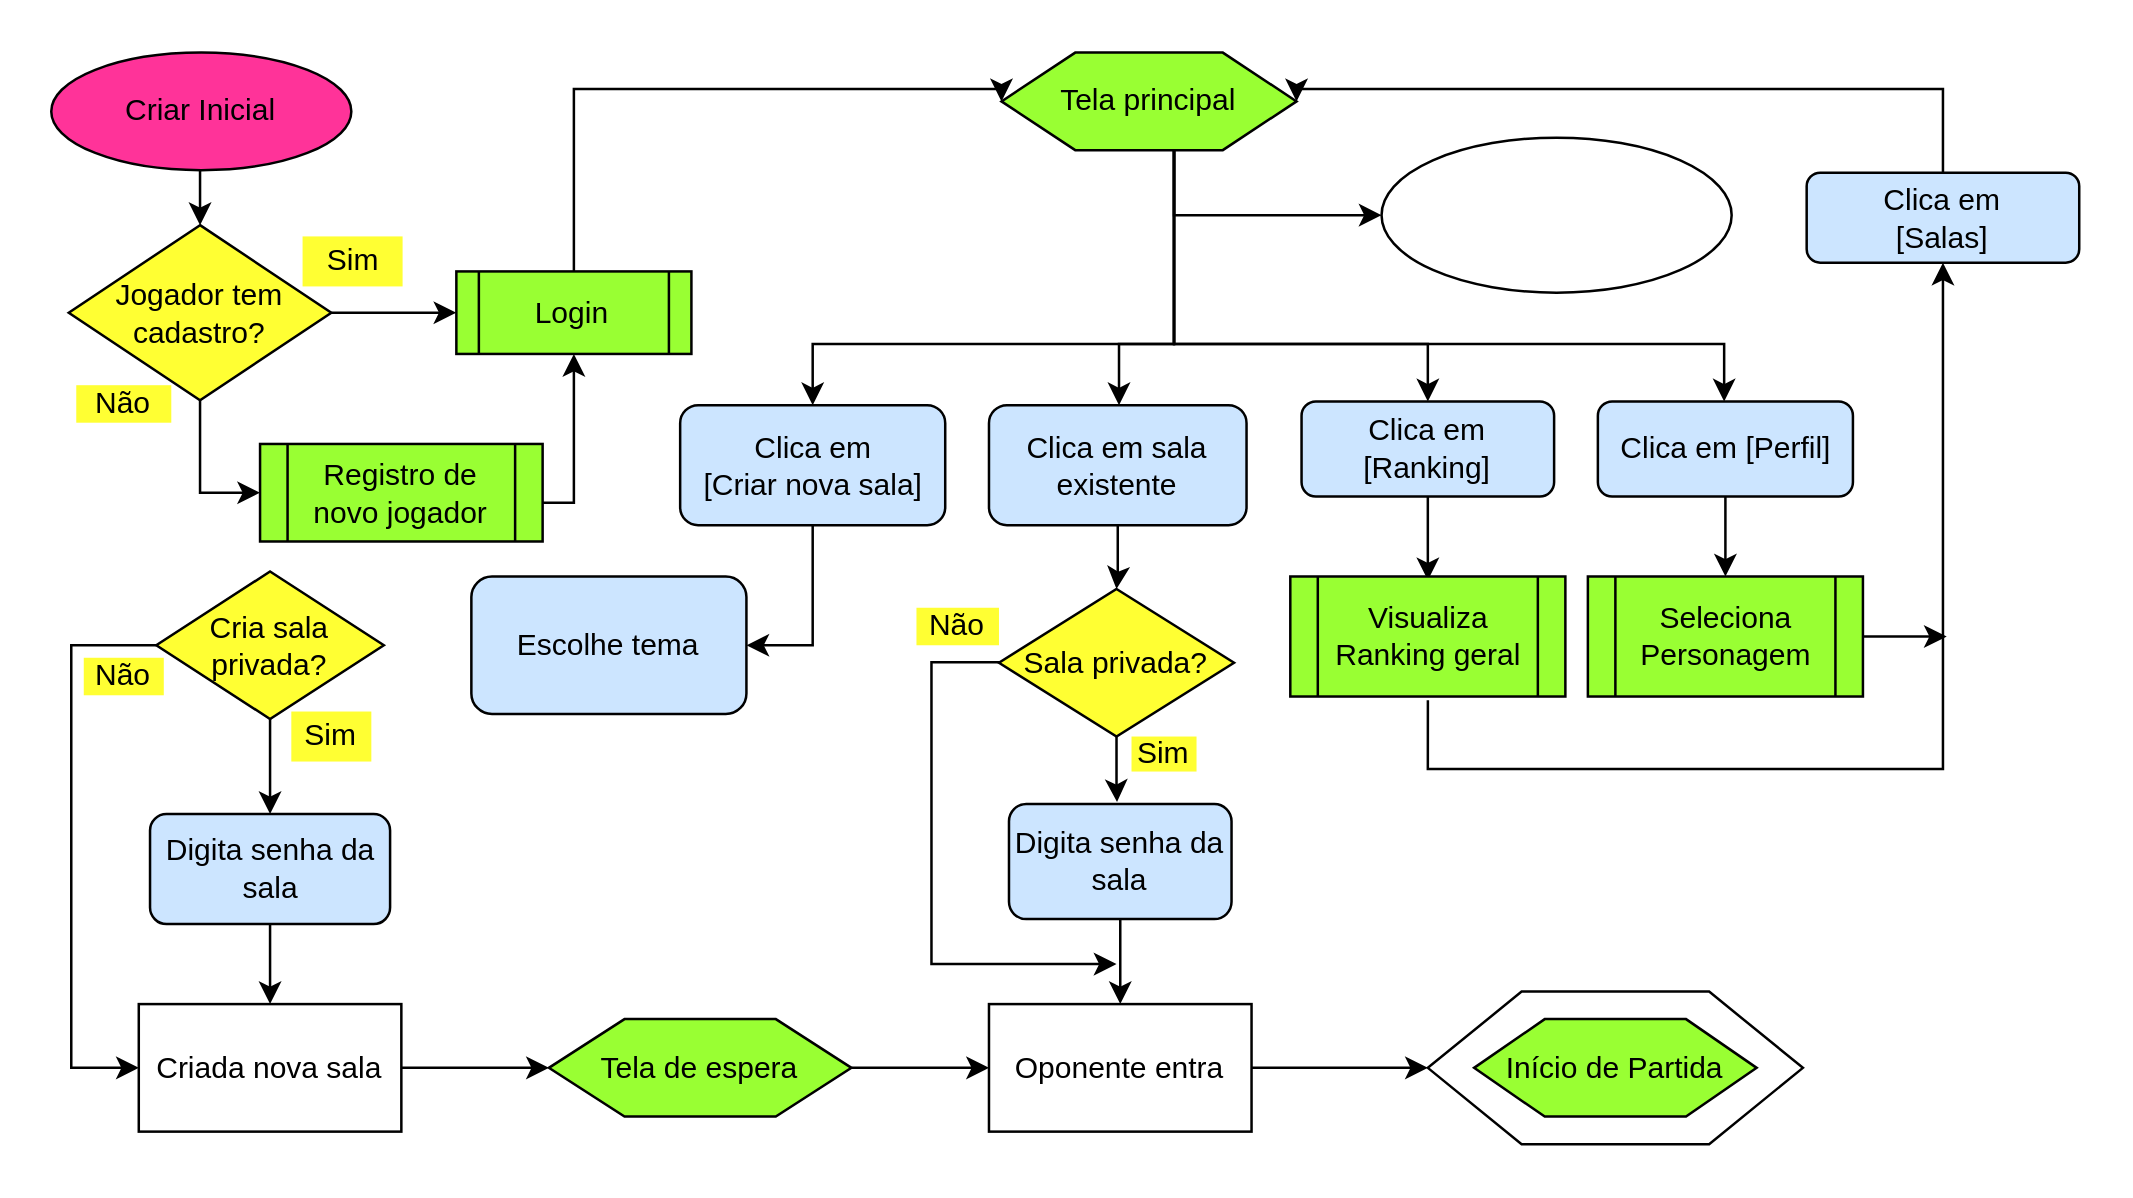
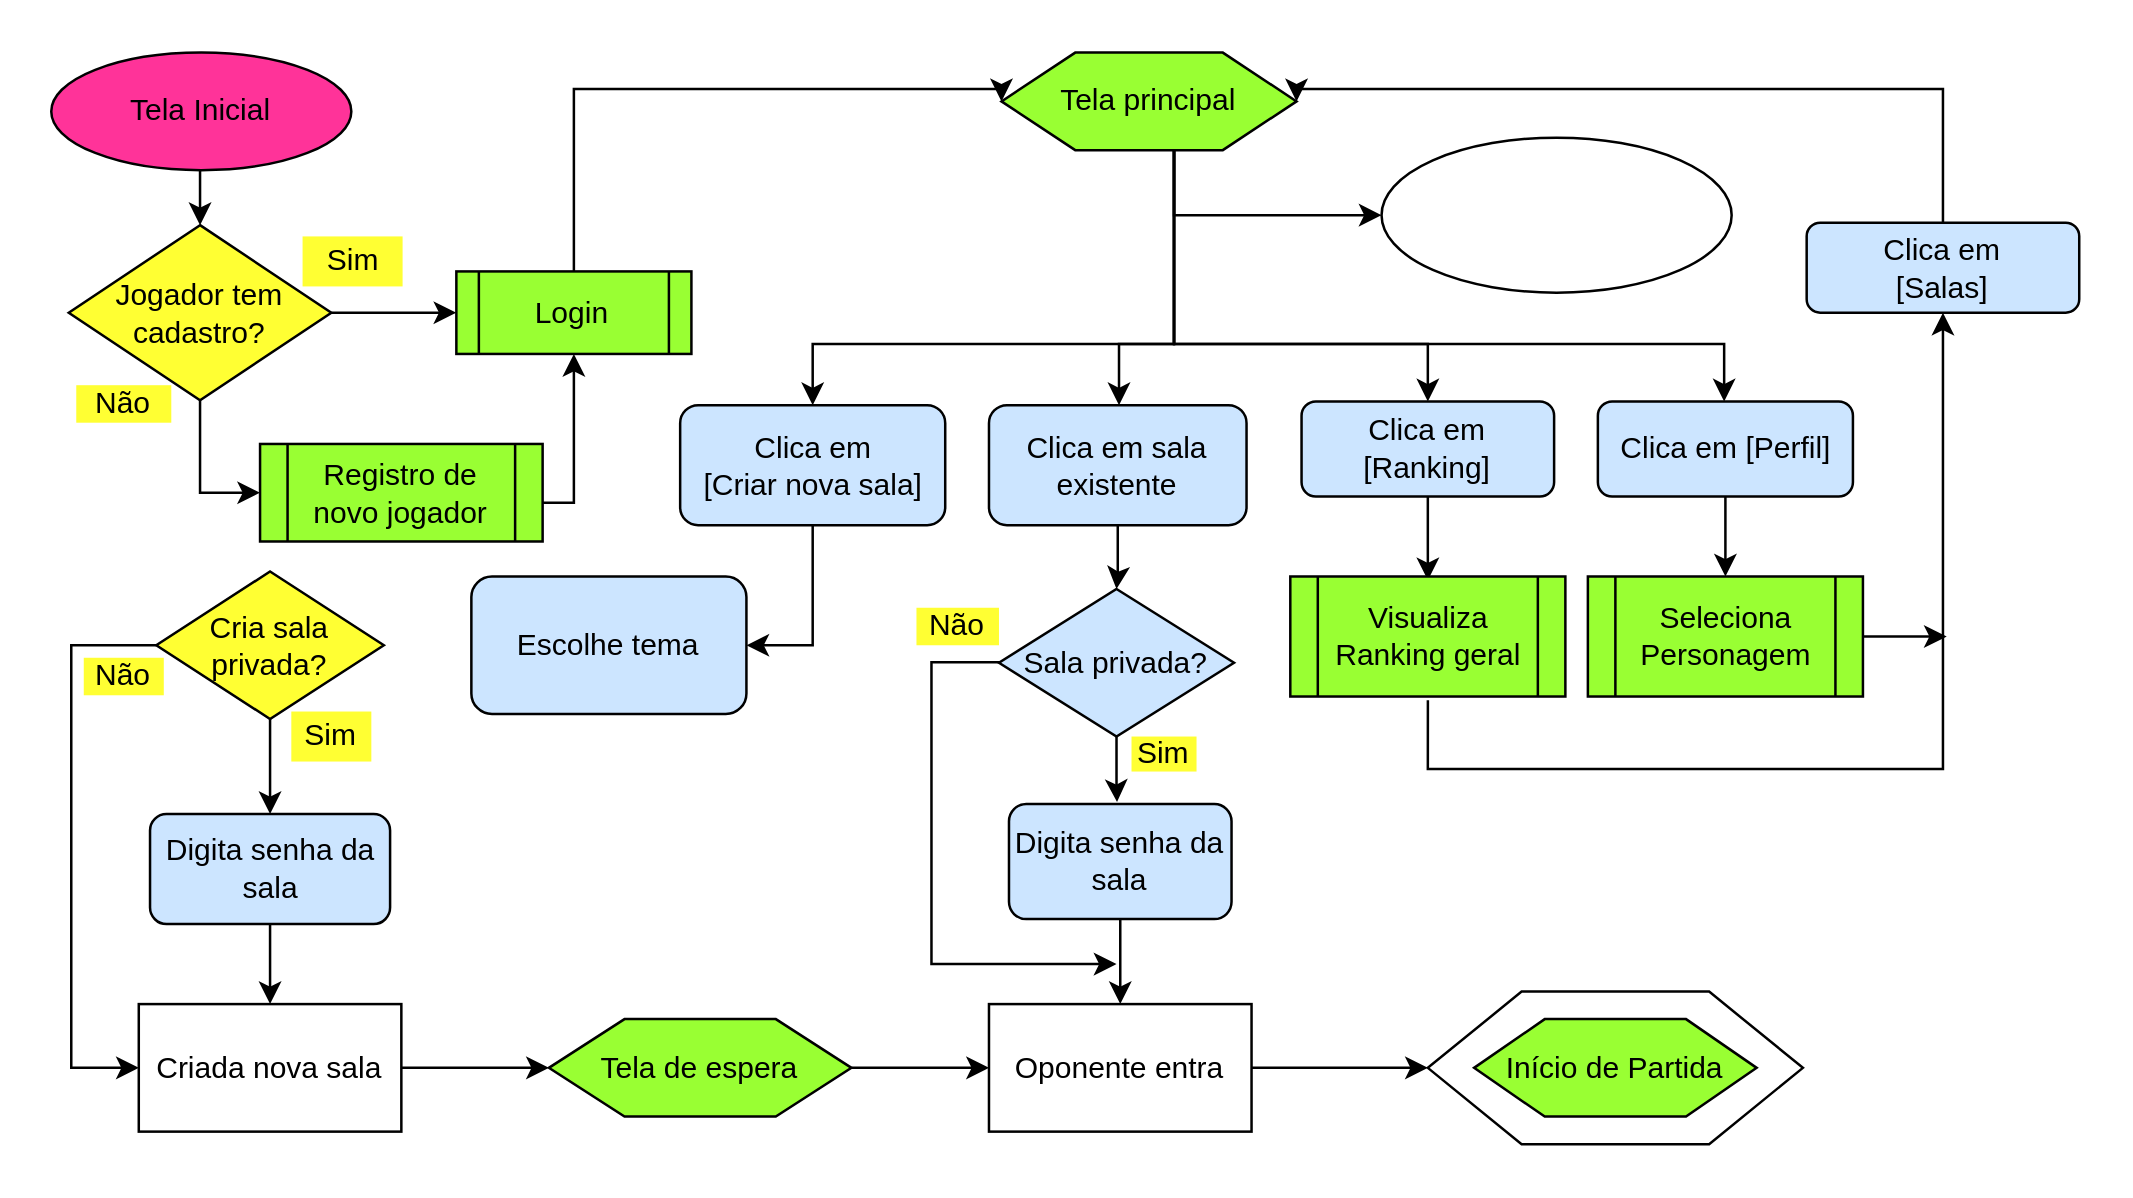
node "Criar Inicial": label "Criar Inicial" -> "Tela Inicial"
node "Clica em [Salas]": moved (1943, 218) -> (1943, 268)
node "Sala privada?": fillcolor #ffff33 -> #cce5ff
